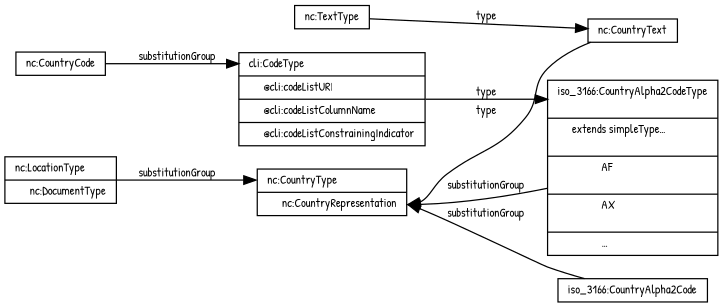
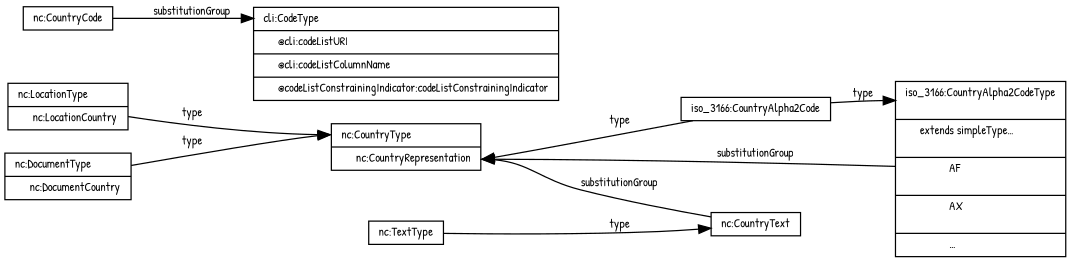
edge "cli:CodeType" -> "iso_3166:CountryAlpha2CodeType": now "iso_3166:CountryAlpha2Code" -> "iso_3166:CountryAlpha2CodeType"
edge "nc:CountryText" -> "nc:CountryType": label "type" -> "substitutionGroup"
node "cli:CodeType": text "@cli:codeListConstrainingIndicator" -> "@codeListConstrainingIndicator:codeListConstrainingIndicator"
edge "nc:LocationType" -> "nc:CountryType": label "substitutionGroup" -> "type"
node "nc:DocumentType": added
node "nc:LocationType": text "nc:DocumentType" -> "nc:LocationCountry"
edge "iso_3166:CountryAlpha2Code" -> "nc:CountryType": label "substitutionGroup" -> "type"
